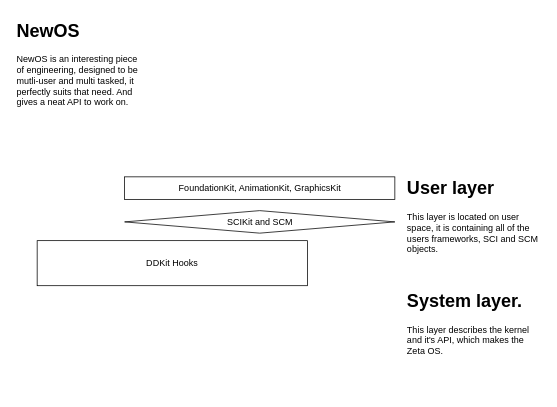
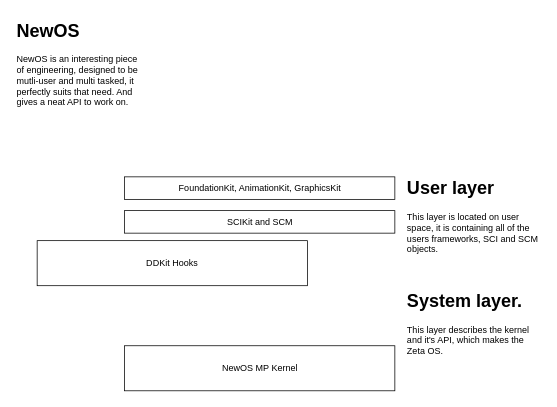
node "SCIKit and SCM": shape diamond -> rectangle
node "NewOS MP Kernel": added
